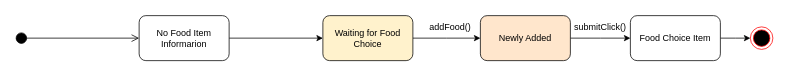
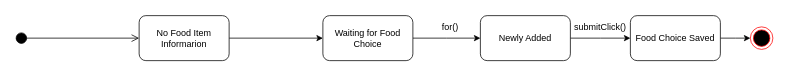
node "addFood()": label "addFood()" -> "for()"
node "Waiting for Food Choice": fillcolor #fff2cc -> #ffffff
node "Newly Added": fillcolor #ffe6cc -> #ffffff
node "Food Choice Item": label "Food Choice Item" -> "Food Choice Saved"
